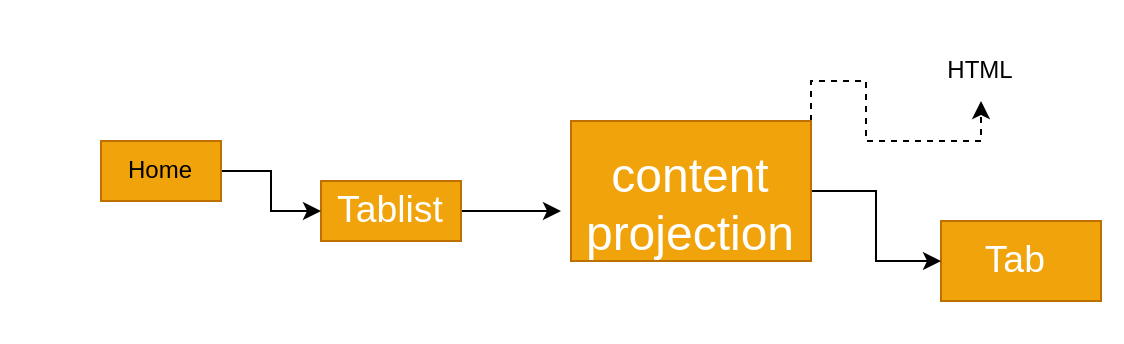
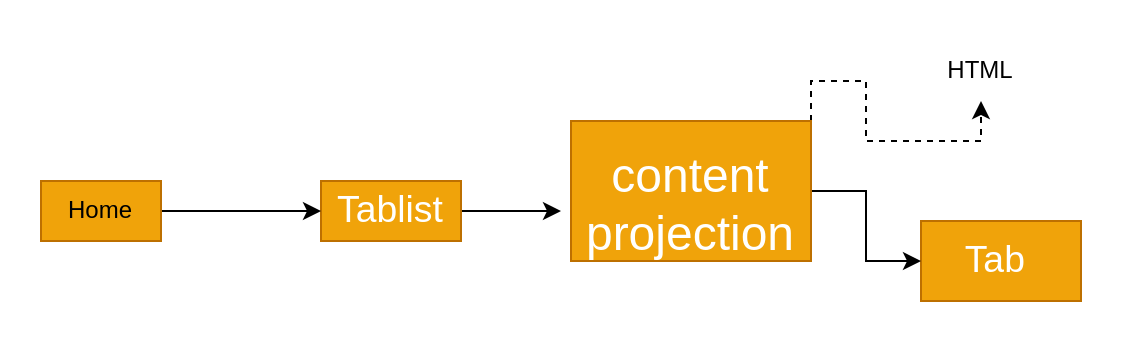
node "Home": moved (161, 171) -> (101, 211)
node "Tab": moved (1021, 261) -> (1001, 261)
